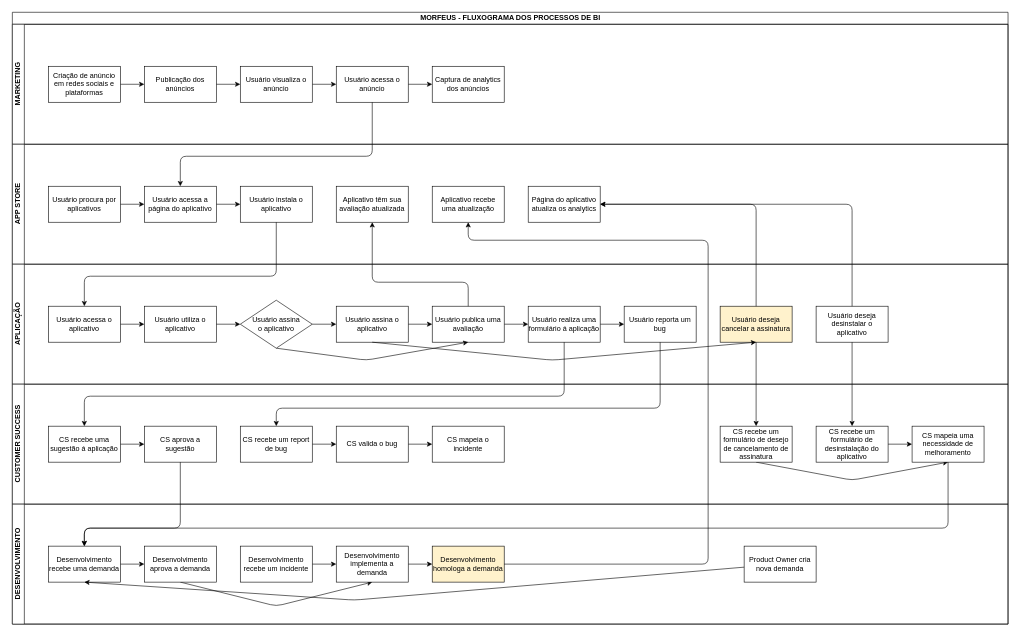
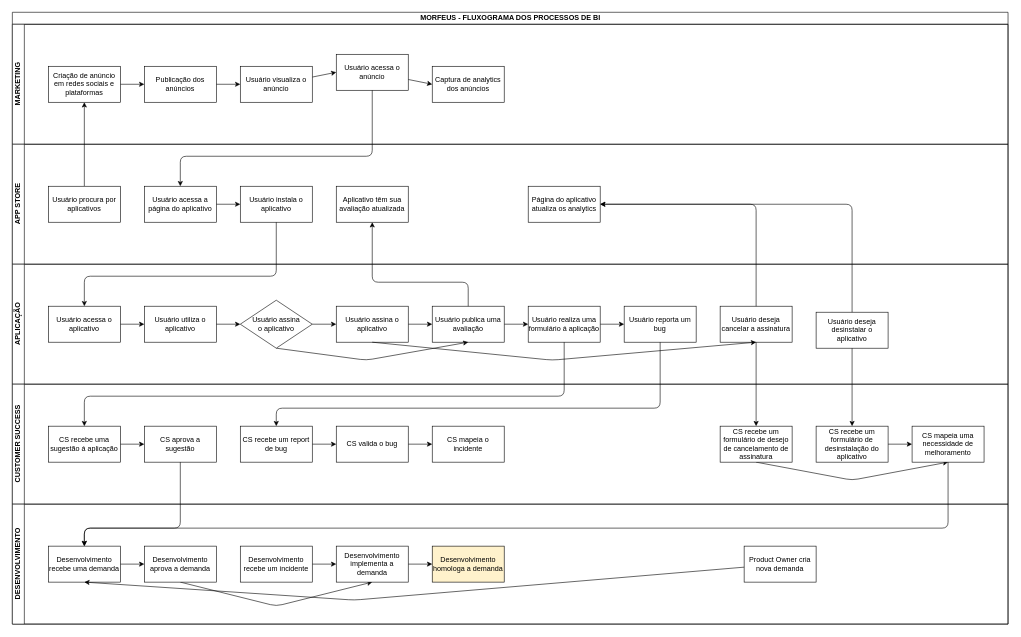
node "Usuário acessa o anúncio": moved (372, 84) -> (372, 72)
edge "Usuário procura por aplicativos" -> "Usuário acessa a página do aplicativo": now "Usuário procura por aplicativos" -> "Criação de anúncio em redes sociais e plataformas"
node "Aplicativo recebe uma atualização": removed
edge "Desenvolvimento homologa a demanda" -> "Aplicativo recebe uma atualização": removed
node "Usuário deseja cancelar a assinatura": fillcolor #fff2cc -> #ffffff
node "Usuário deseja desinstalar o aplicativo": moved (852, 324) -> (852, 330)
